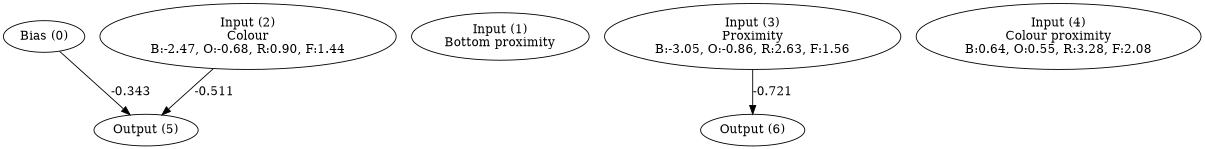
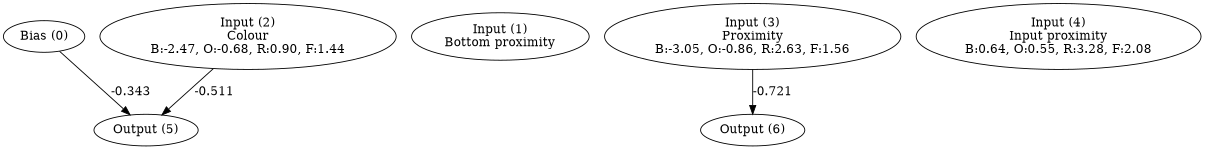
node "Input (4) Colour proximity B:0.64, O:0.55, R:3.28, F:2.08": label "Input (4) Colour proximity B:0.64, O:0.55, R:3.28, F:2.08" -> "Input (4) Input proximity B:0.64, O:0.55, R:3.28, F:2.08"
